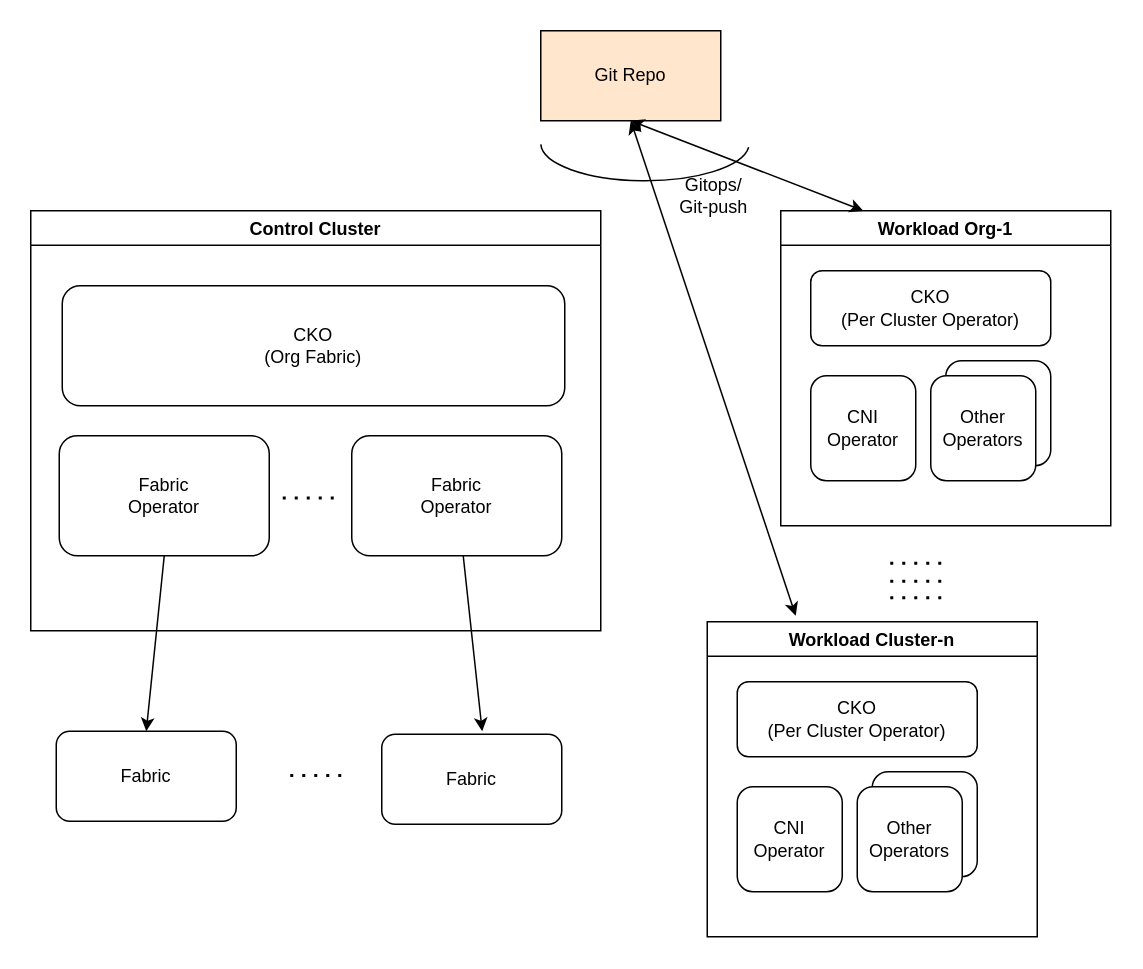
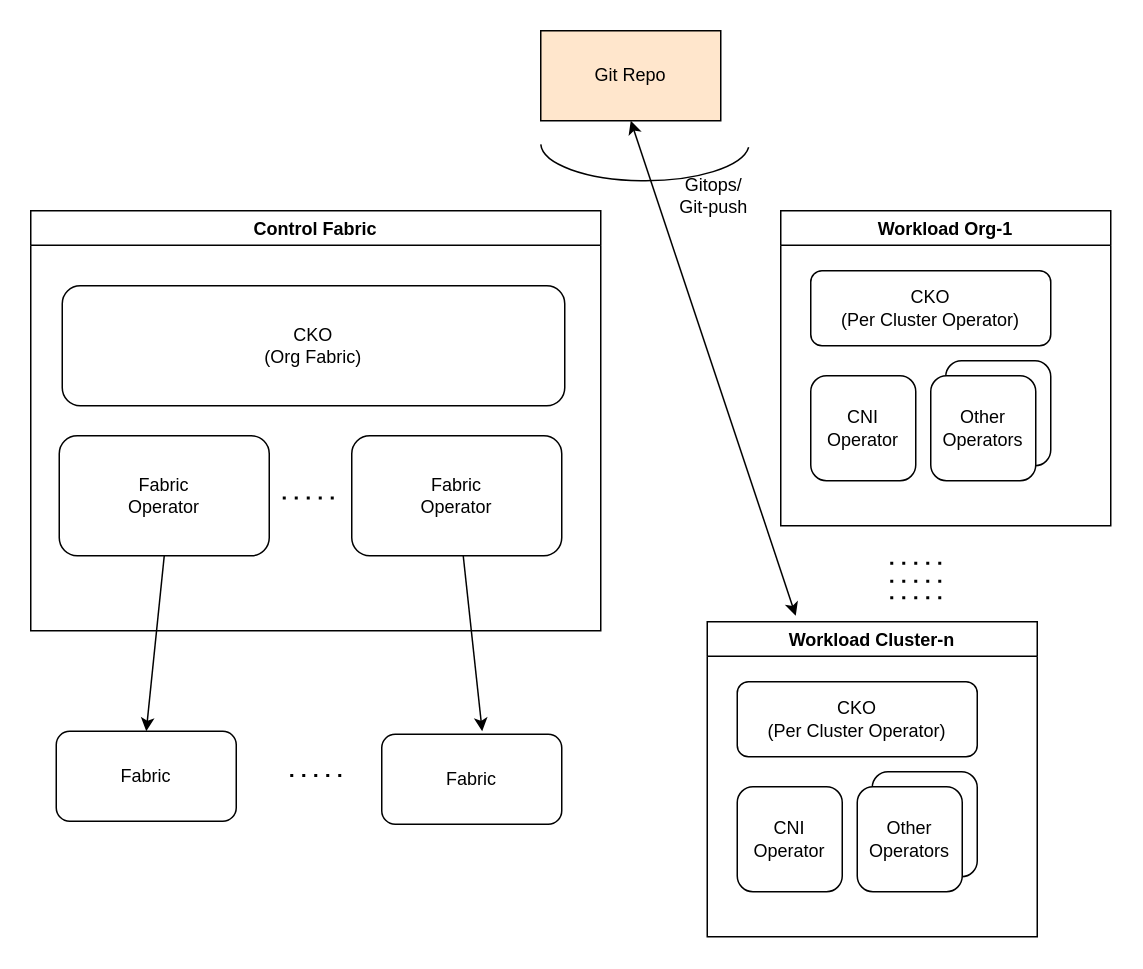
edge "Git Repo" -- "Workload Org-1": removed
node "Control Cluster": label "Control Cluster" -> "Control Fabric"
